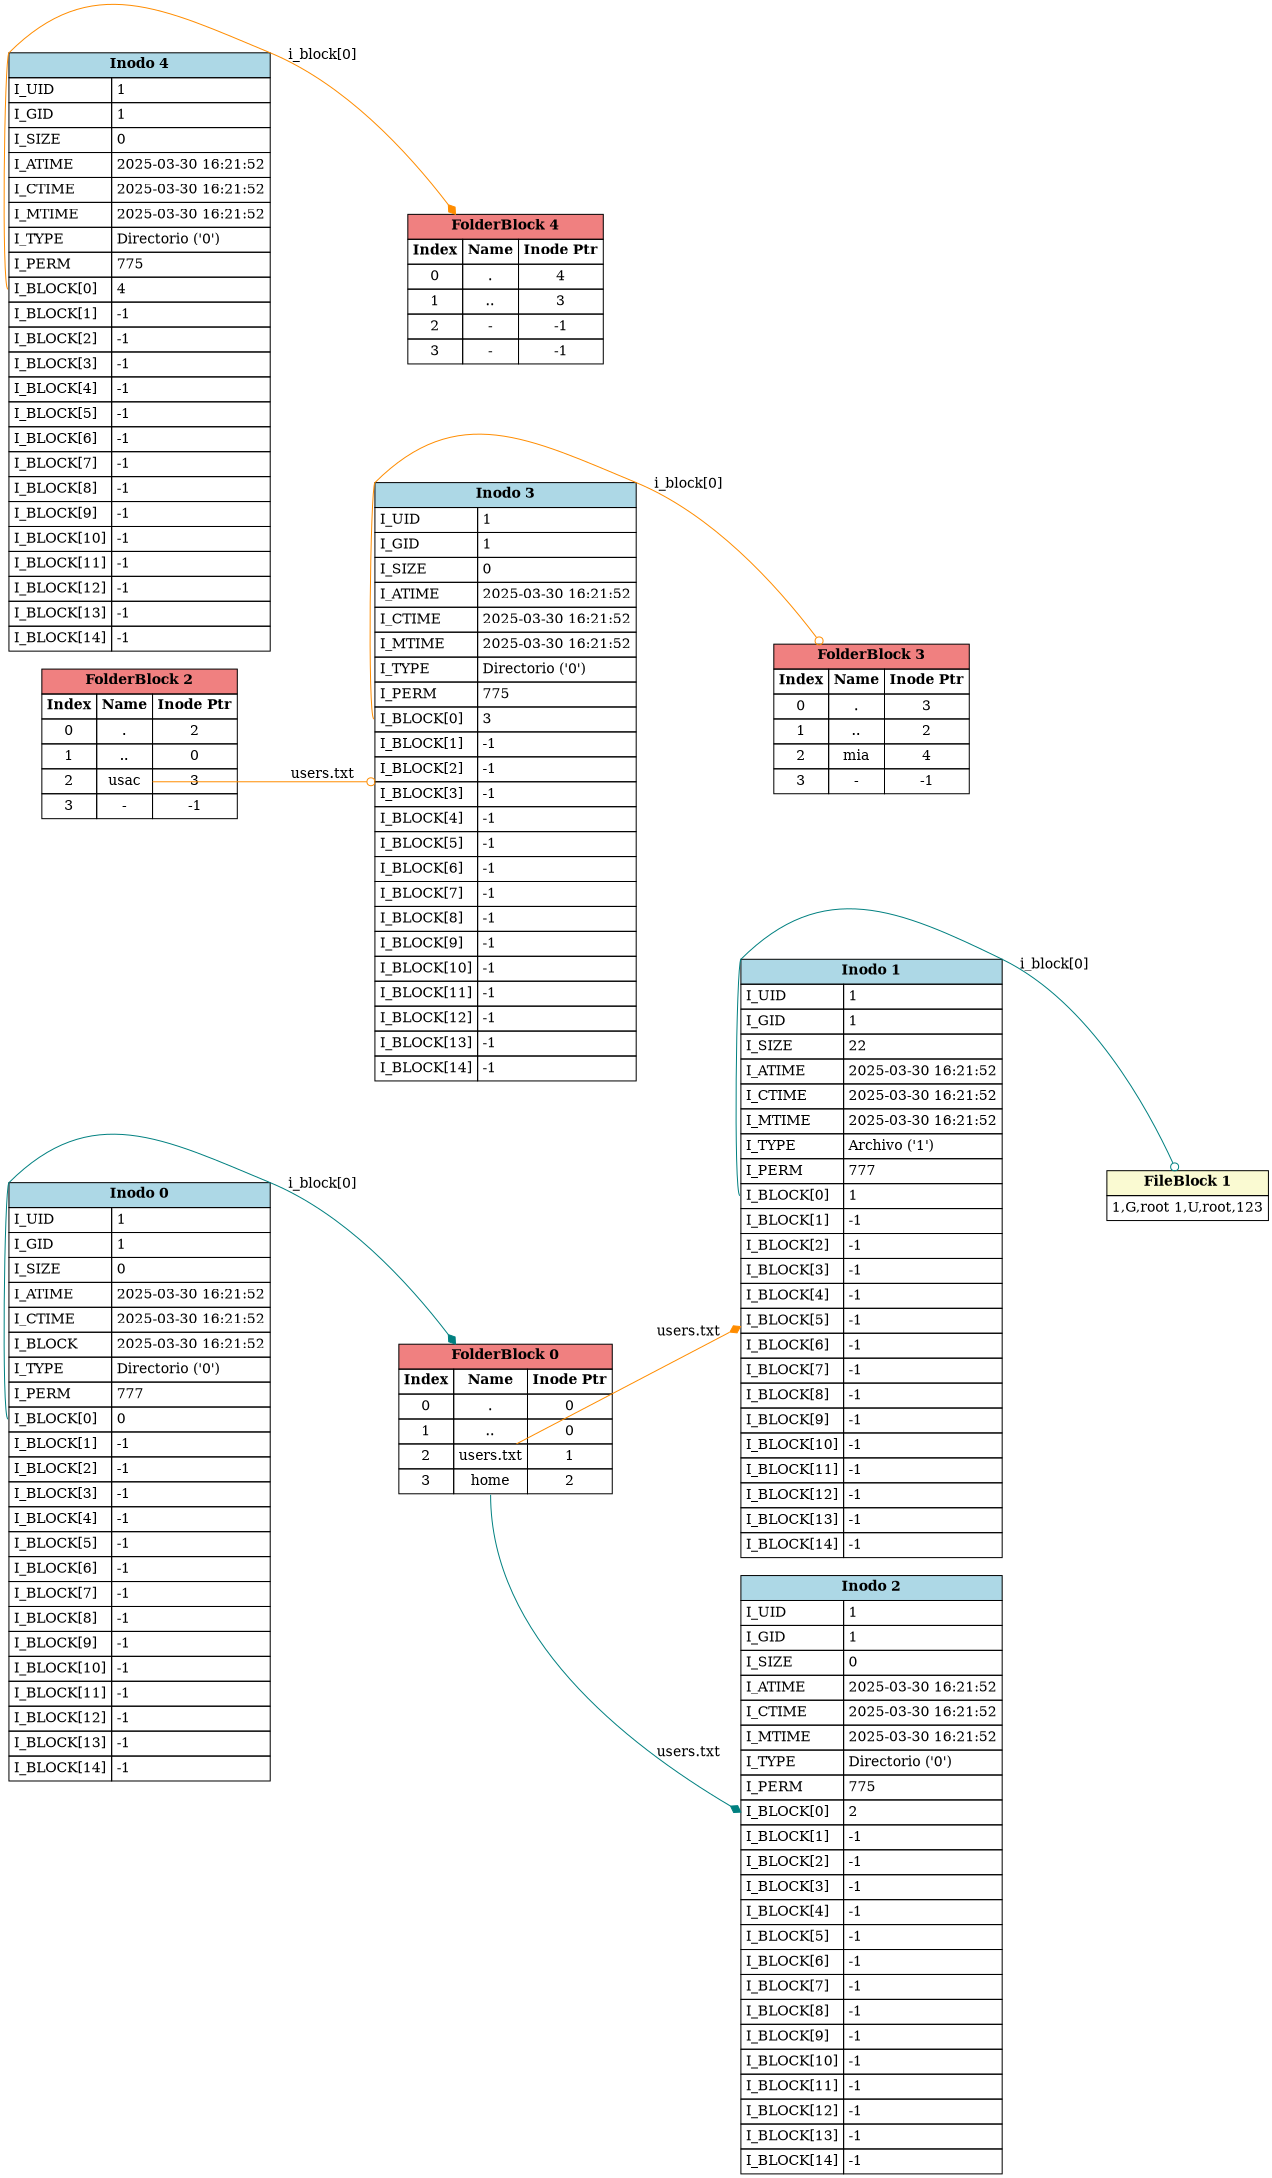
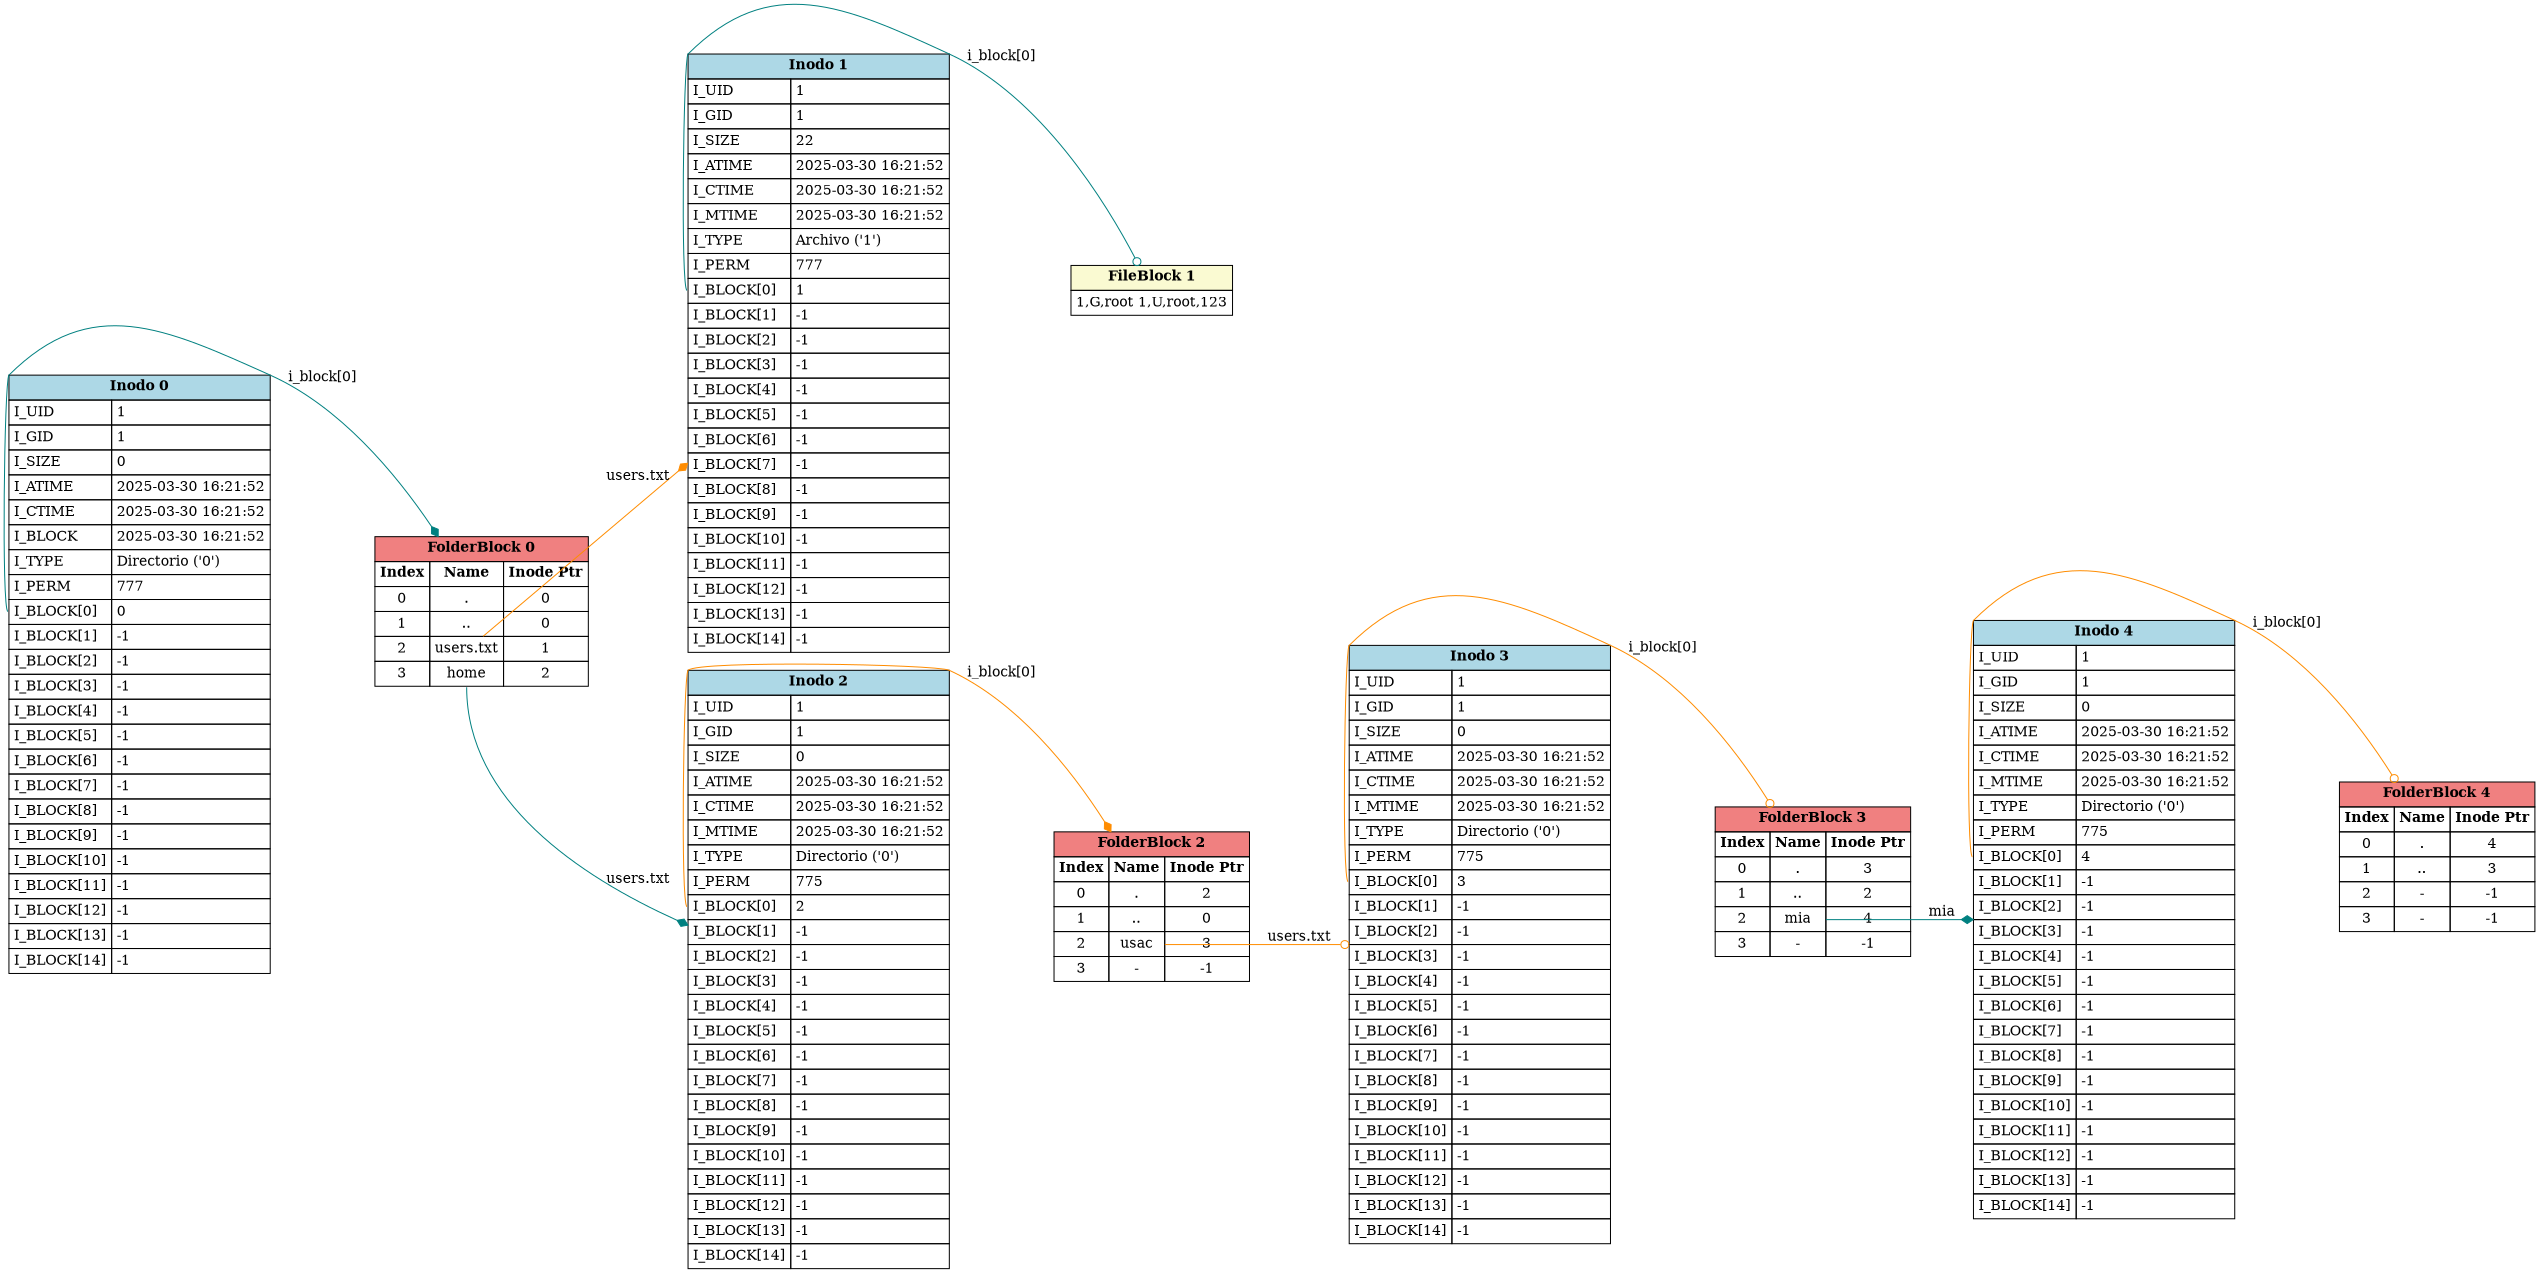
edge "Inodo 4" -> "FolderBlock 4": arrowhead diamond -> odot
edge "Inodo 2" -> "FolderBlock 2": added, label "i_block[0]"
edge "FolderBlock 3" -> "Inodo 4": added, label "mia"
